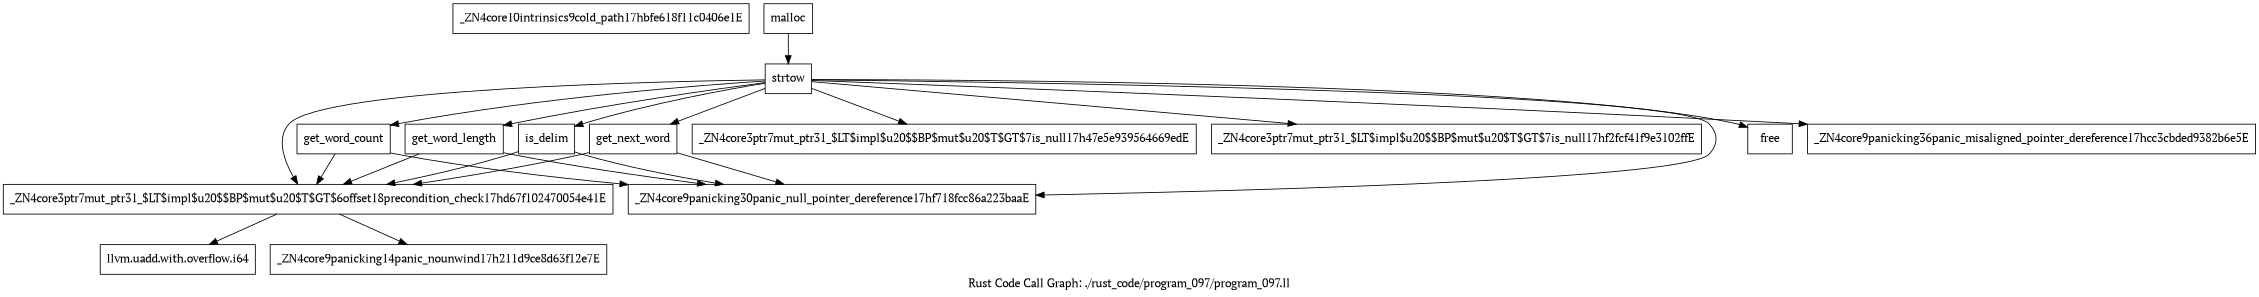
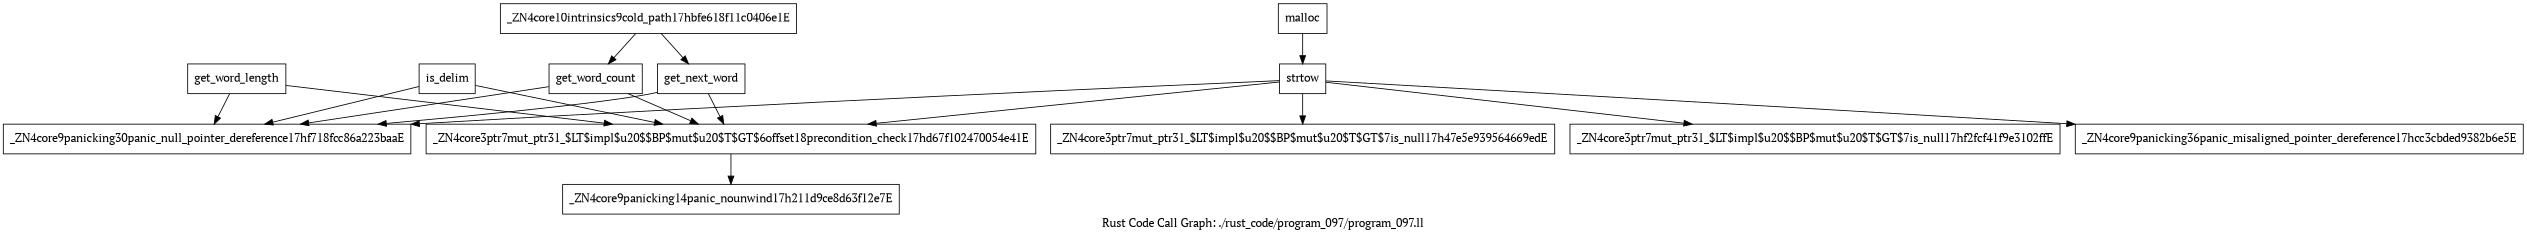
edge "strtow" -> "get_word_count": now "_ZN4core10intrinsics9cold_path17hbfe618f11c0406e1E" -> "get_word_count"
edge "strtow" -> "get_word_length": removed
edge "strtow" -> "is_delim": removed
edge "strtow" -> "get_next_word": now "_ZN4core10intrinsics9cold_path17hbfe618f11c0406e1E" -> "get_next_word"
node "free": removed
node "llvm.uadd.with.overflow.i64": removed
